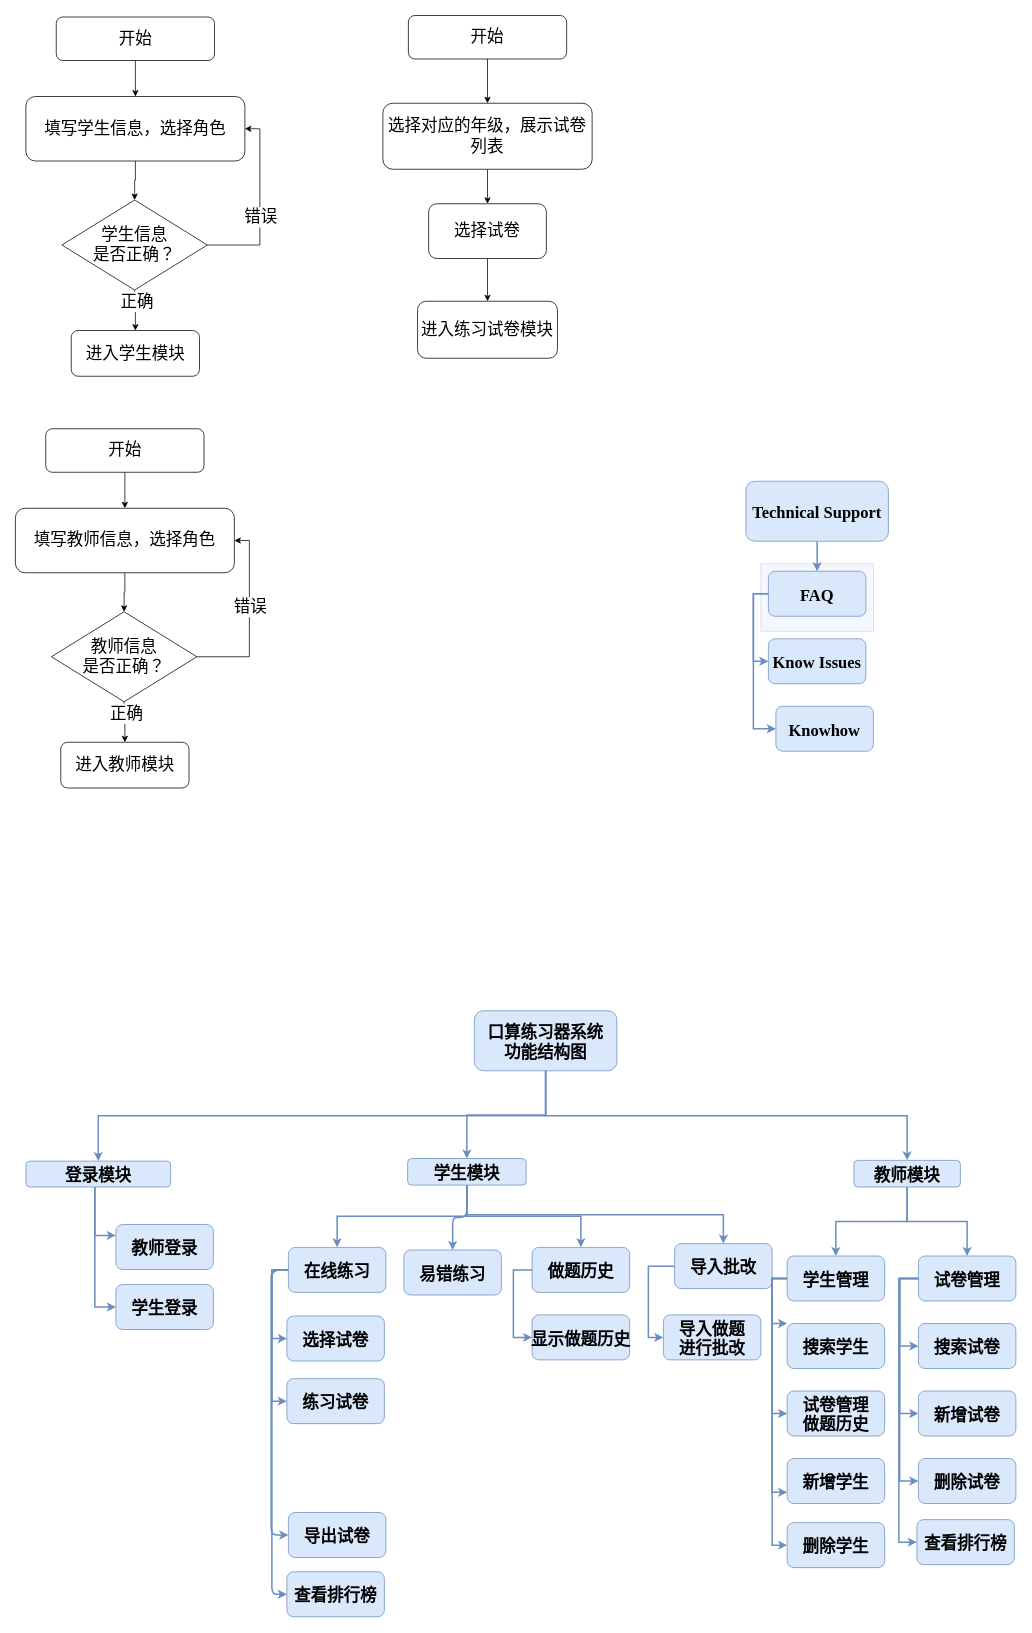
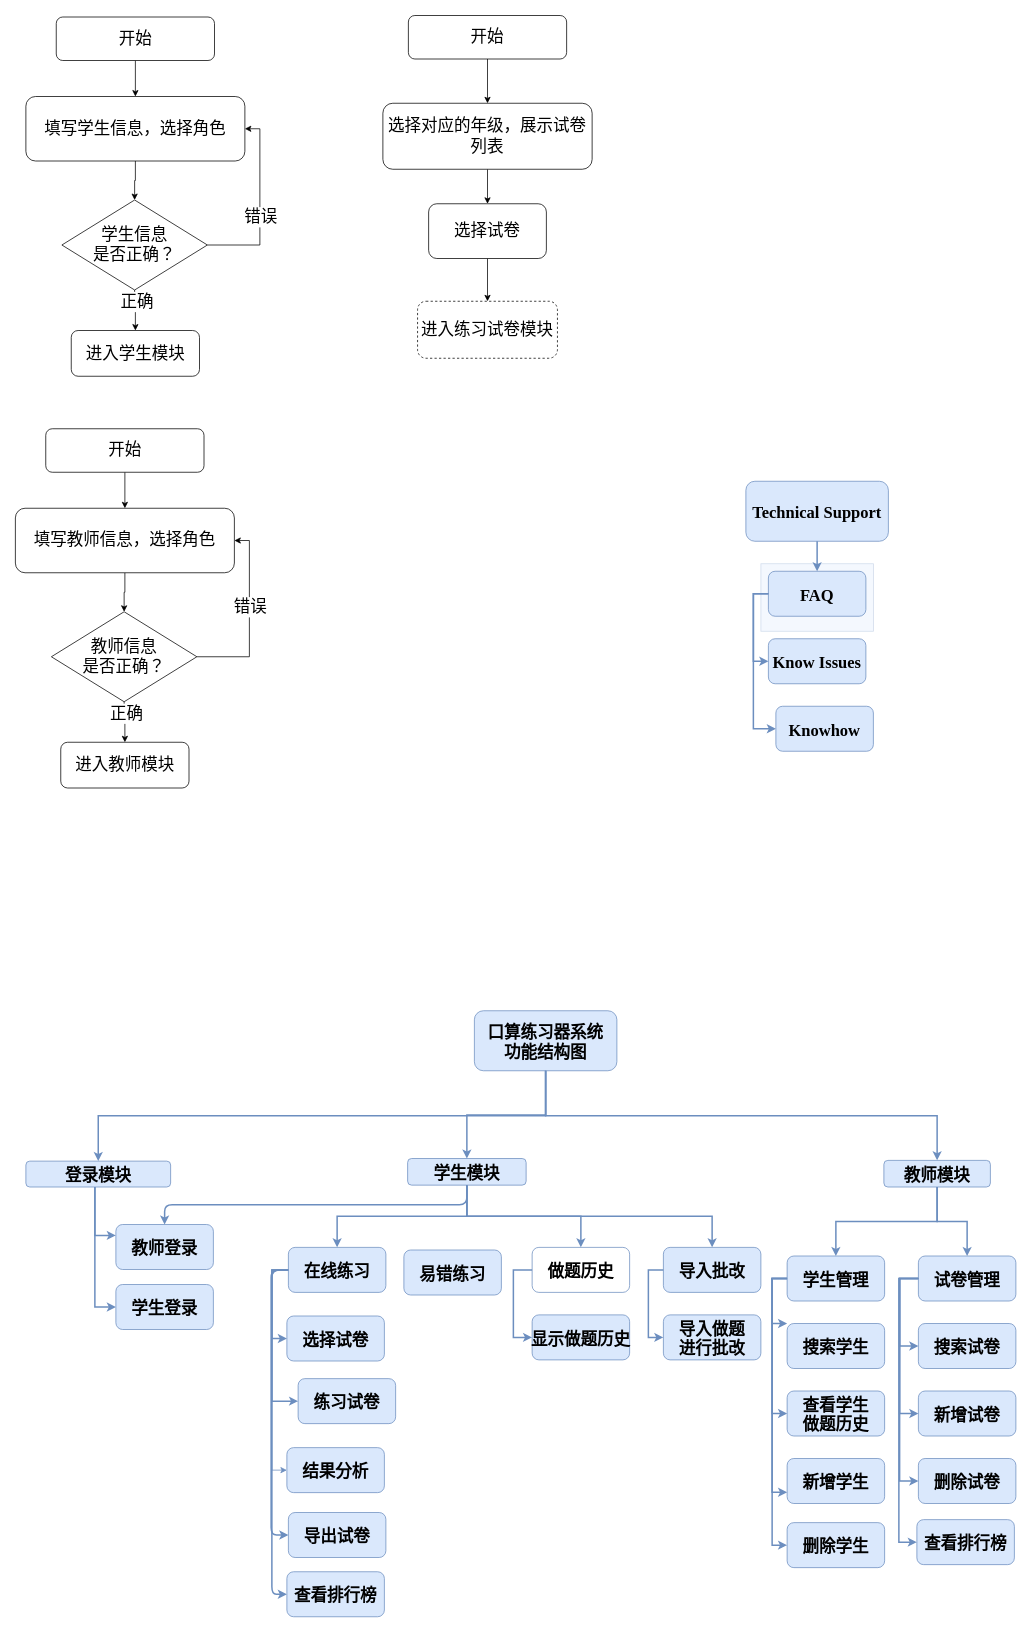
node "进入练习试卷模块": style solid -> dashed
node "教师模块": moved (907, 1174) -> (937, 1174)
edge "学生模块" -> "易错练习": now "学生模块" -> "教师登录"
node "导入批改": moved (723, 1266) -> (712, 1270)
node "做题历史": fillcolor #dae8fc -> #ffffff
node "练习试卷": moved (336, 1401) -> (347, 1401)
node "试卷管理 做题历史": label "试卷管理 做题历史" -> "查看学生 做题历史"
edge "在线练习" -> "结果分析": added
node "结果分析": added
